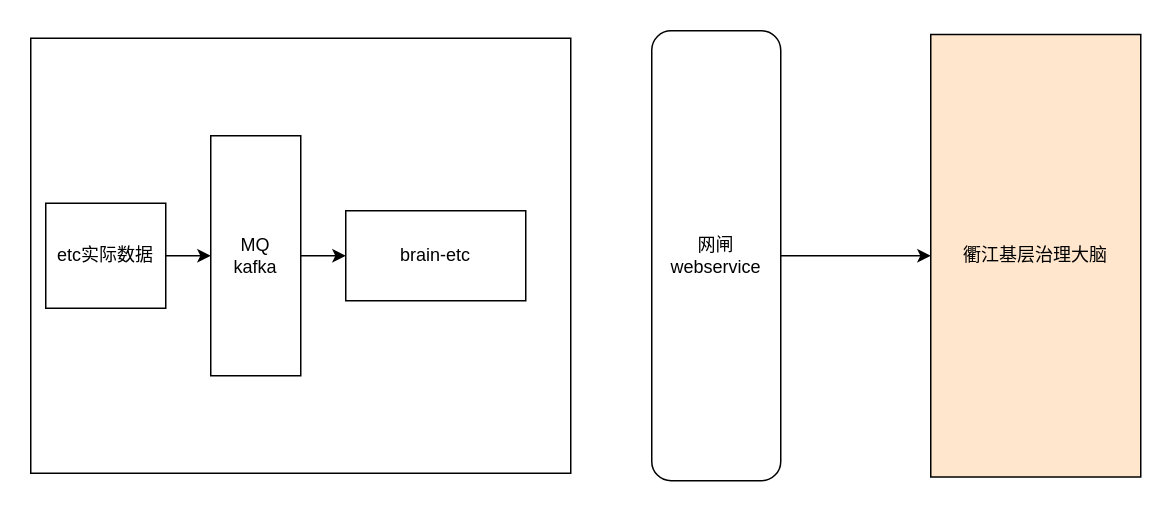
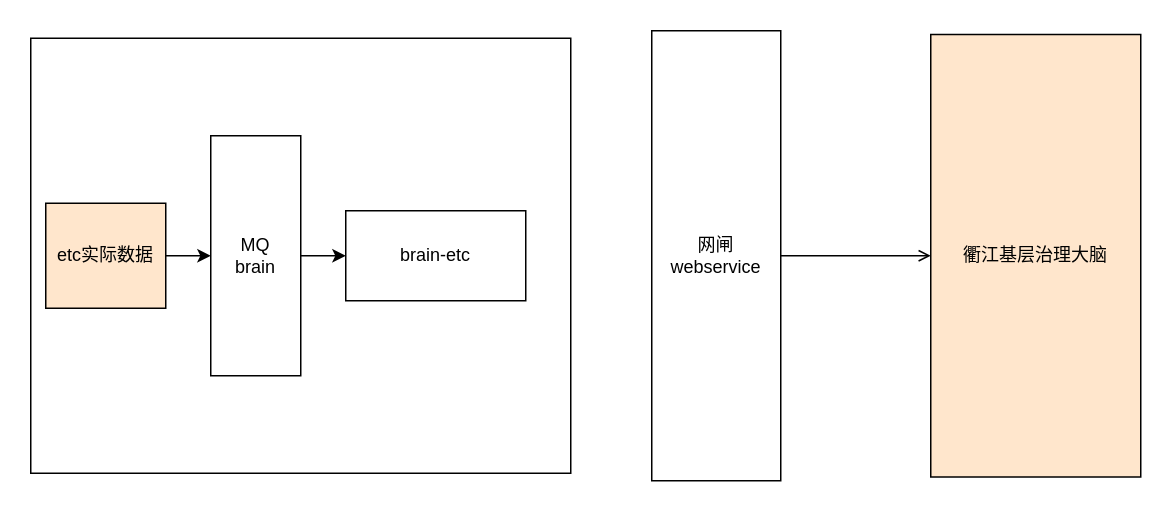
node "etc实际数据": fillcolor #ffffff -> #ffe6cc
node "MQ kafka": label "MQ kafka" -> "MQ brain"
node "网闸 webservice": shape rounded rectangle -> rectangle
edge "网闸 webservice" -> "衢江基层治理大脑": arrowhead classic -> open
